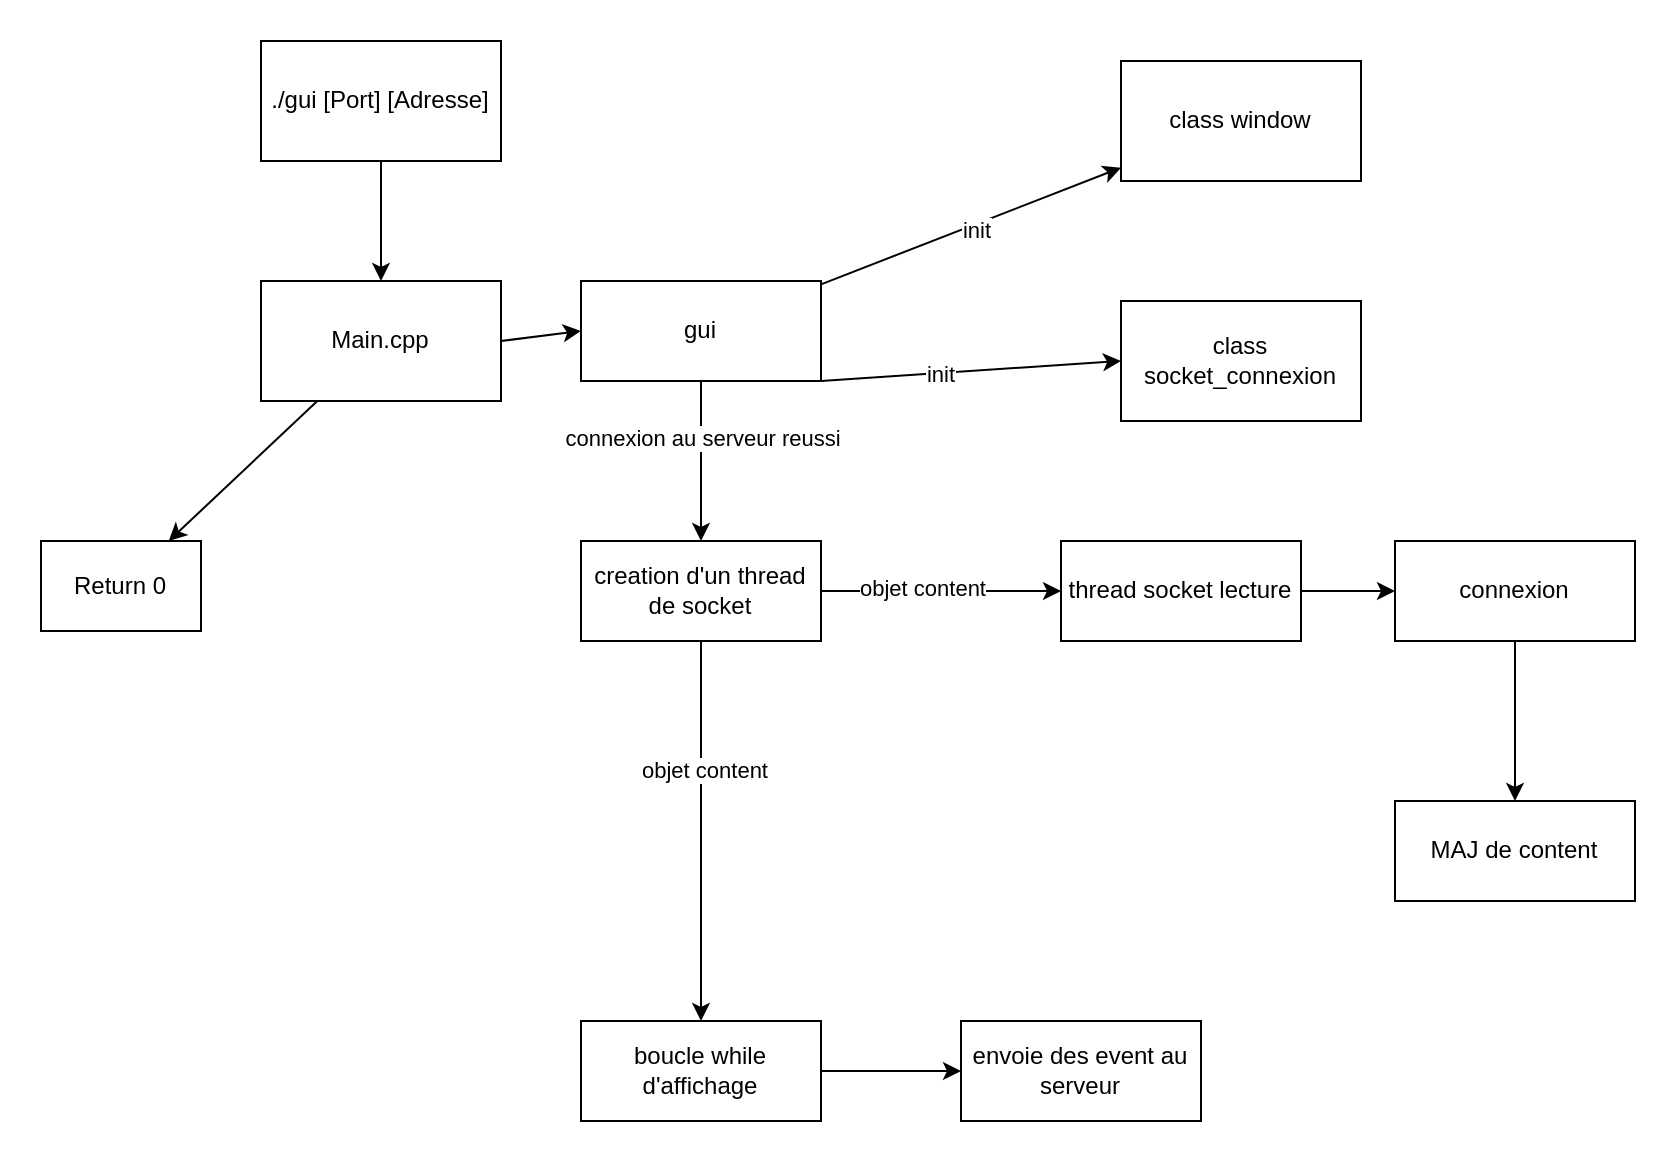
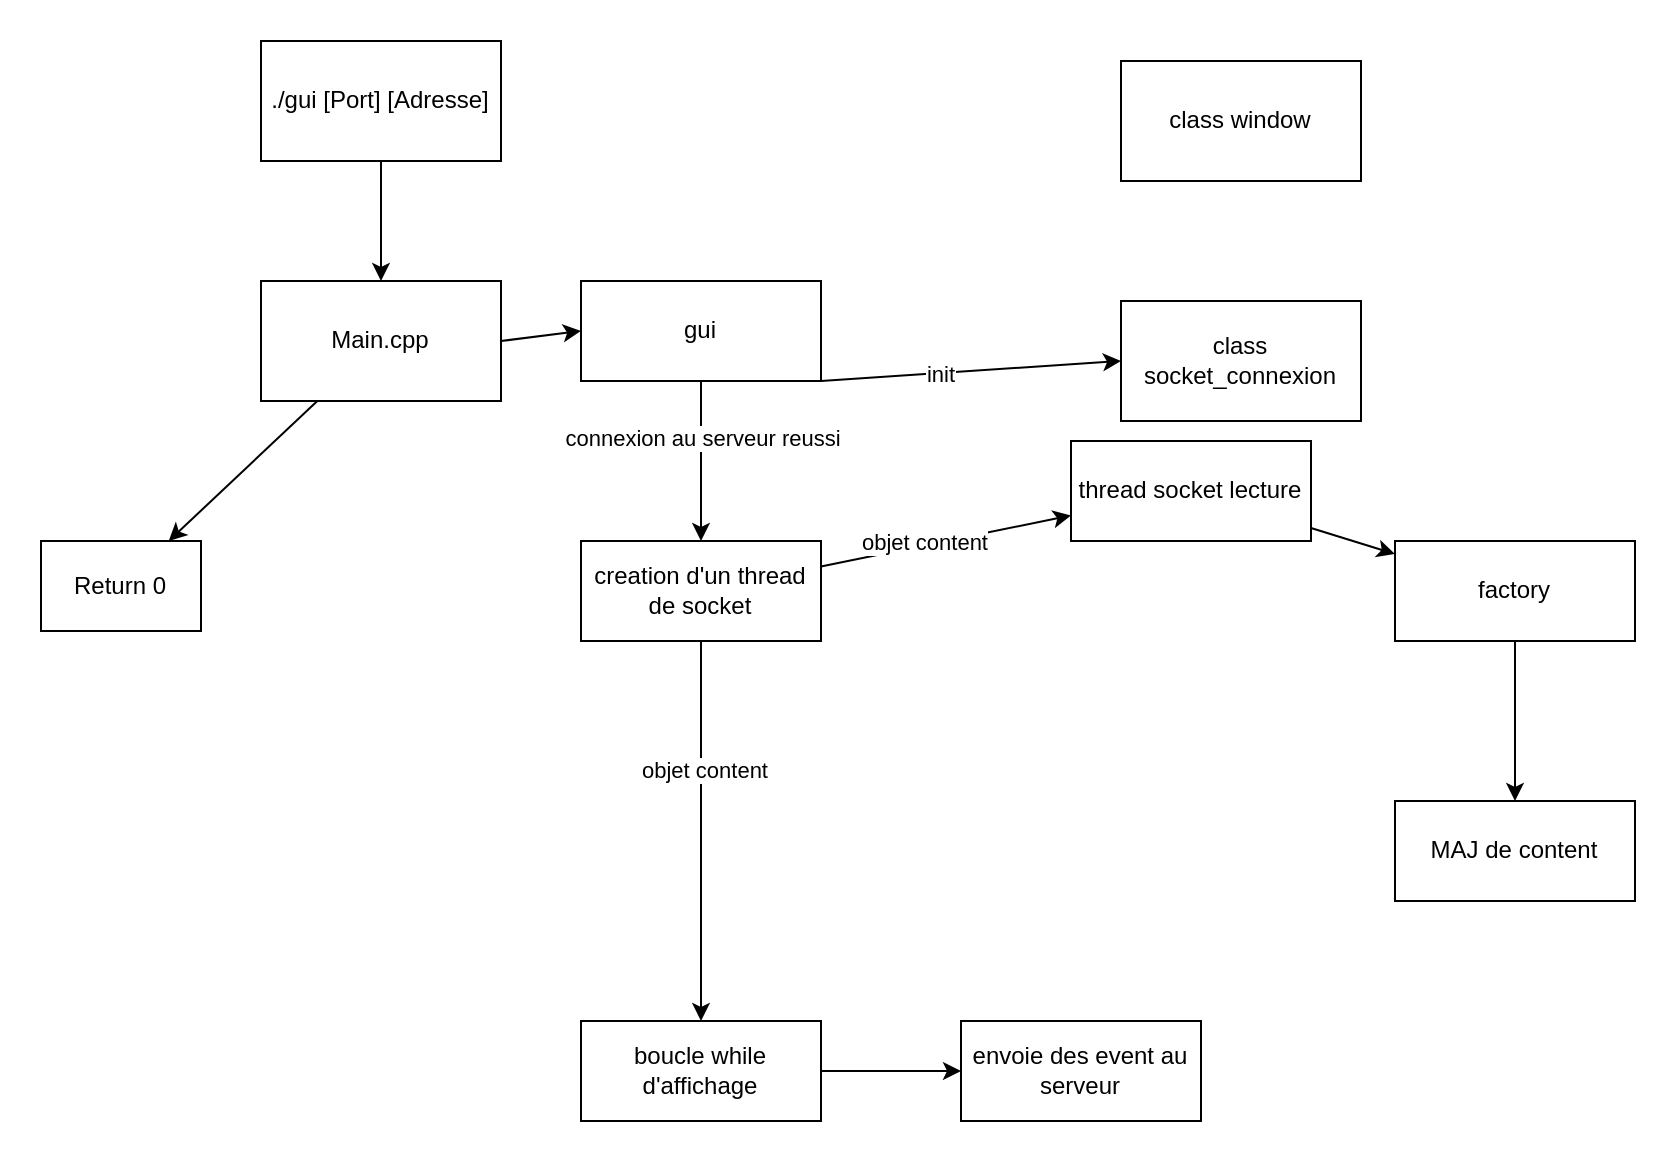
edge "gui" -> "class window": removed, label "init"
node "thread socket lecture": moved (1181, 591) -> (1191, 491)
node "connexion": label "connexion" -> "factory"
